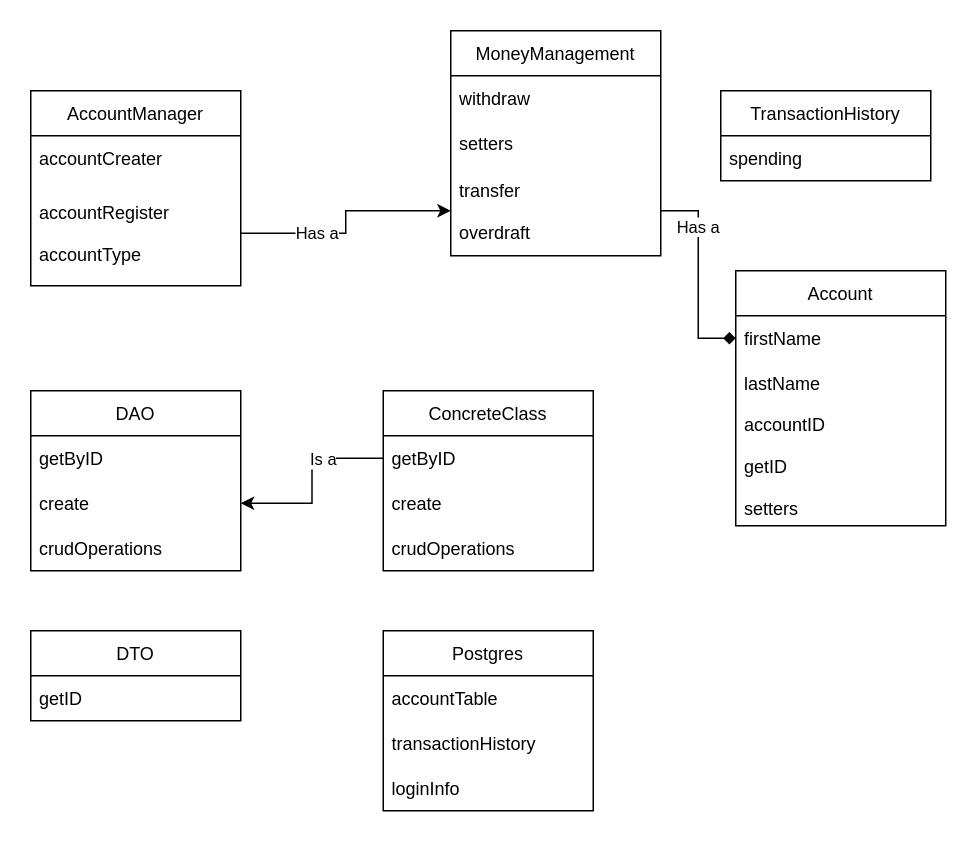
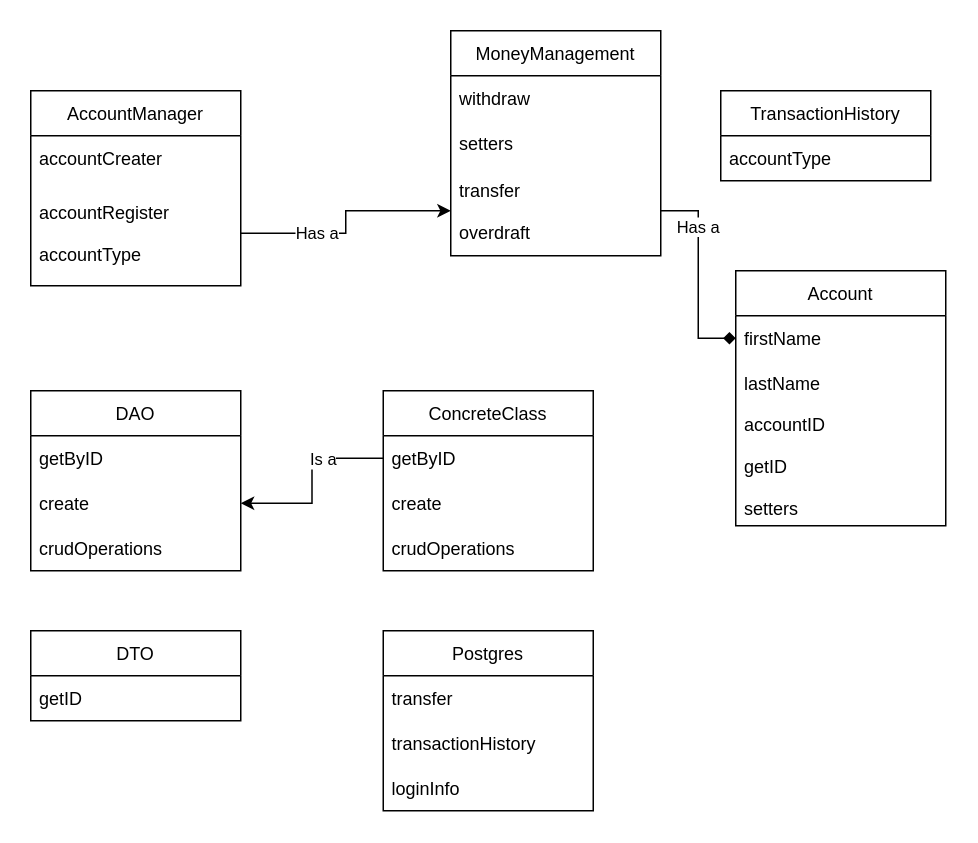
node "spending": label "spending" -> "accountType"
node "accountTable": label "accountTable" -> "transfer"
